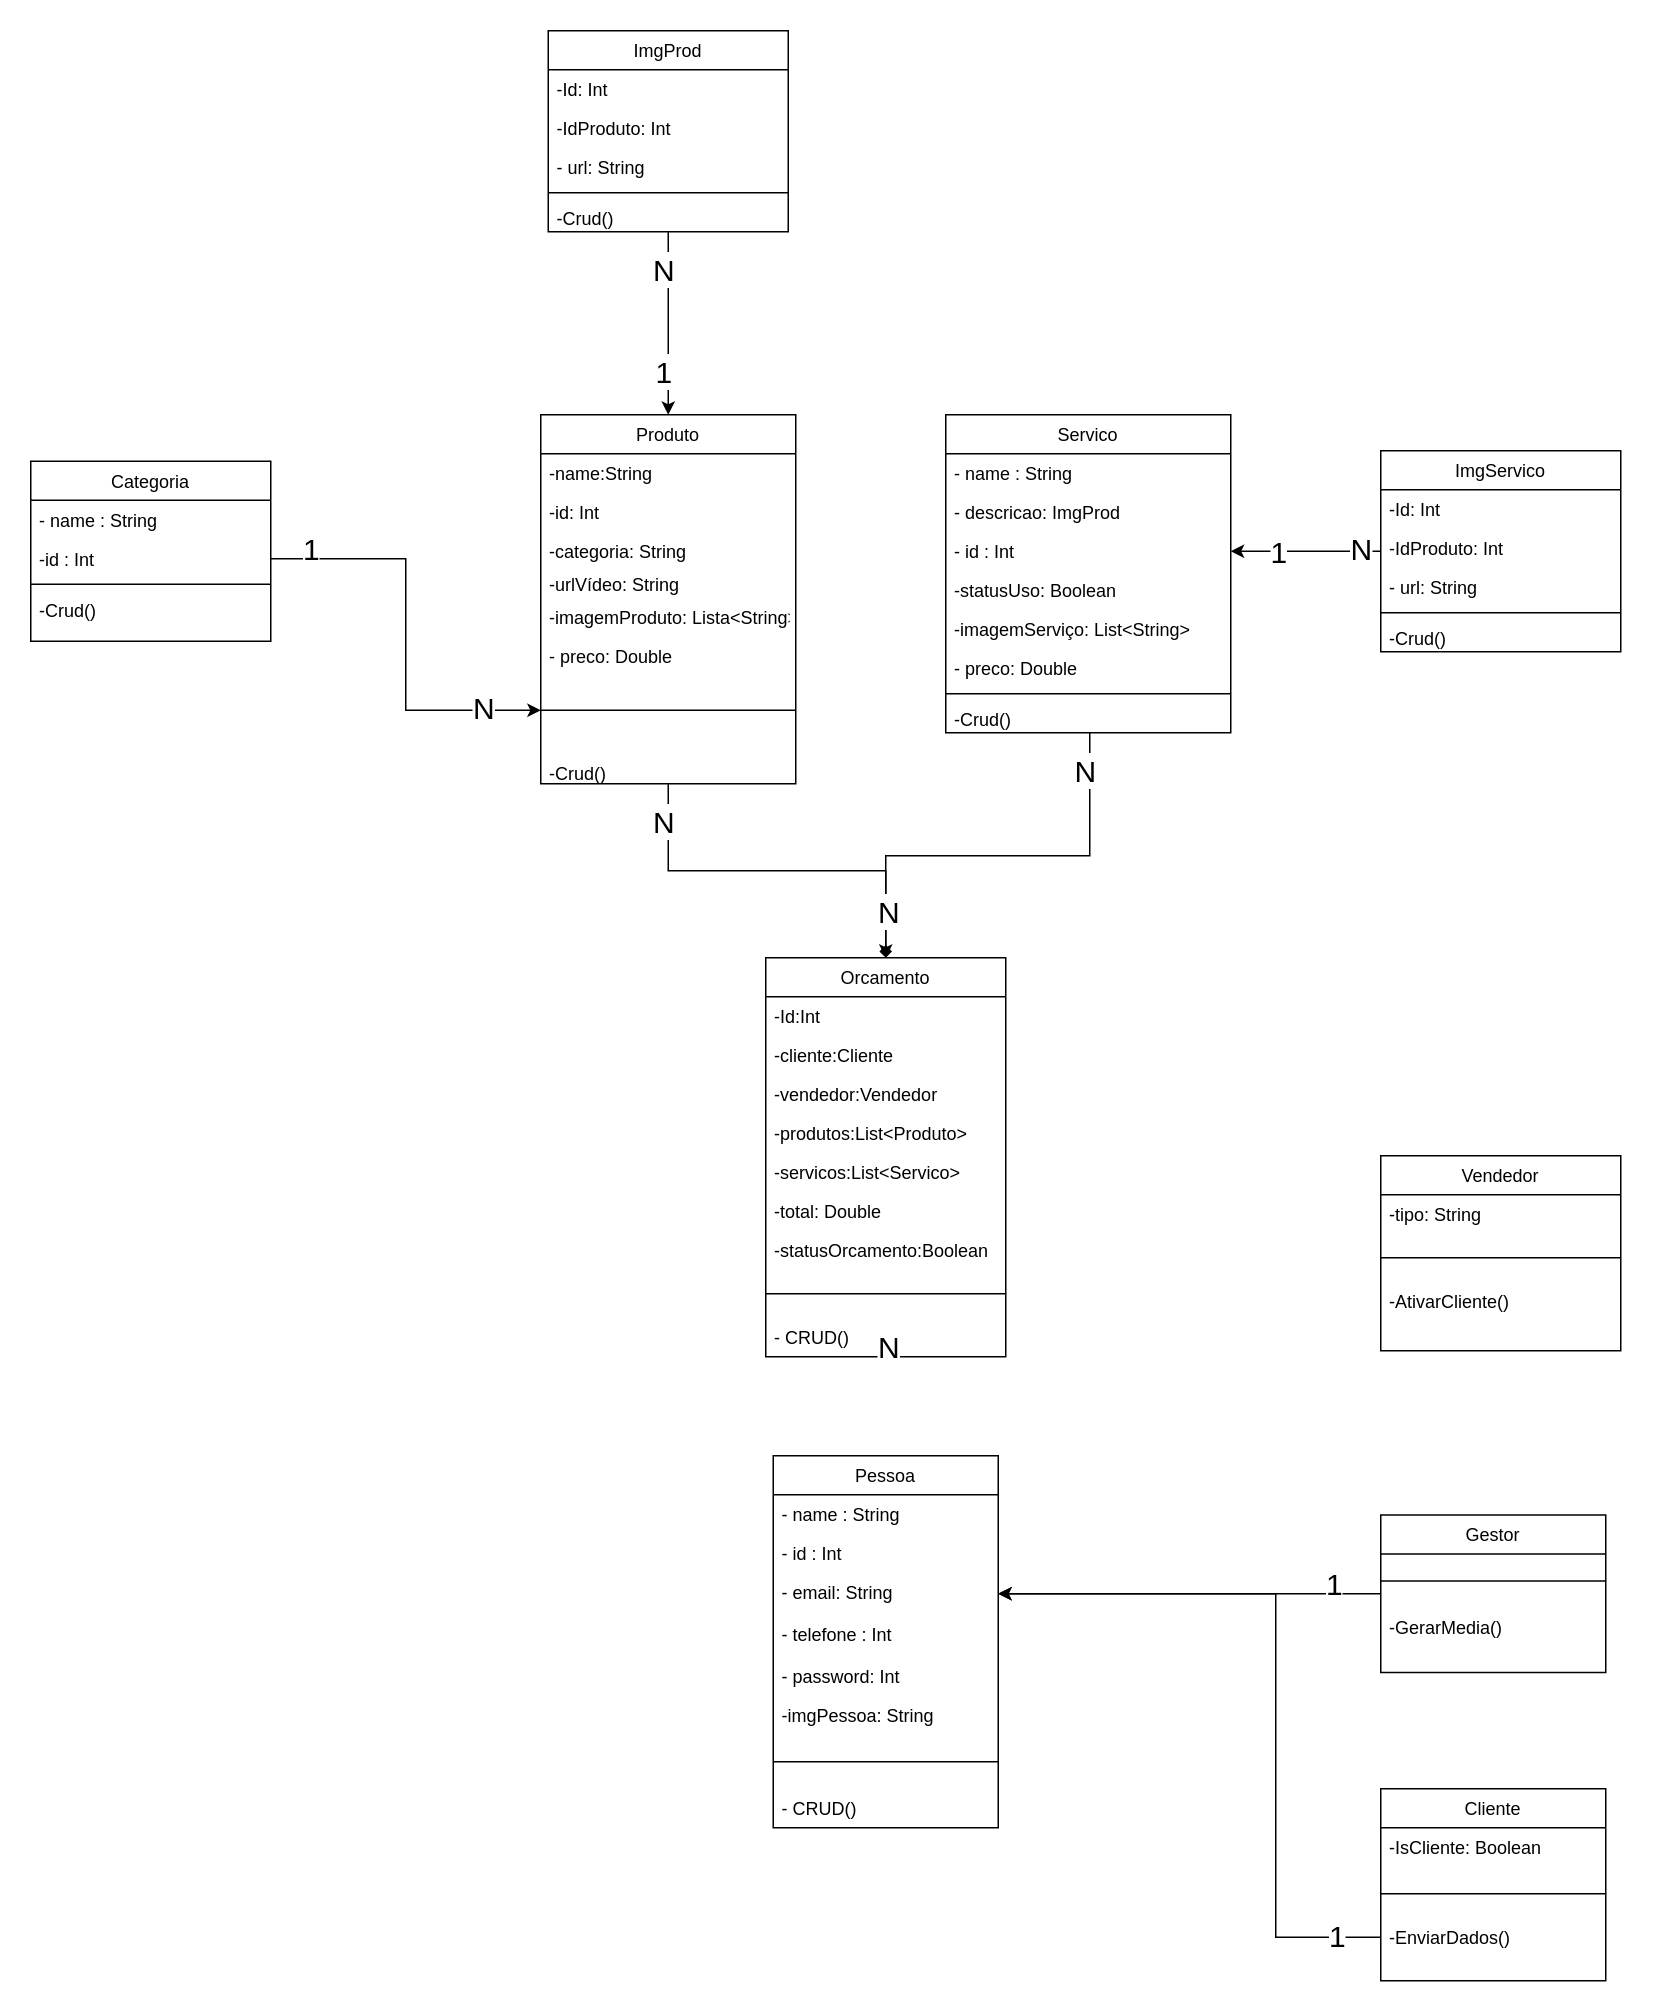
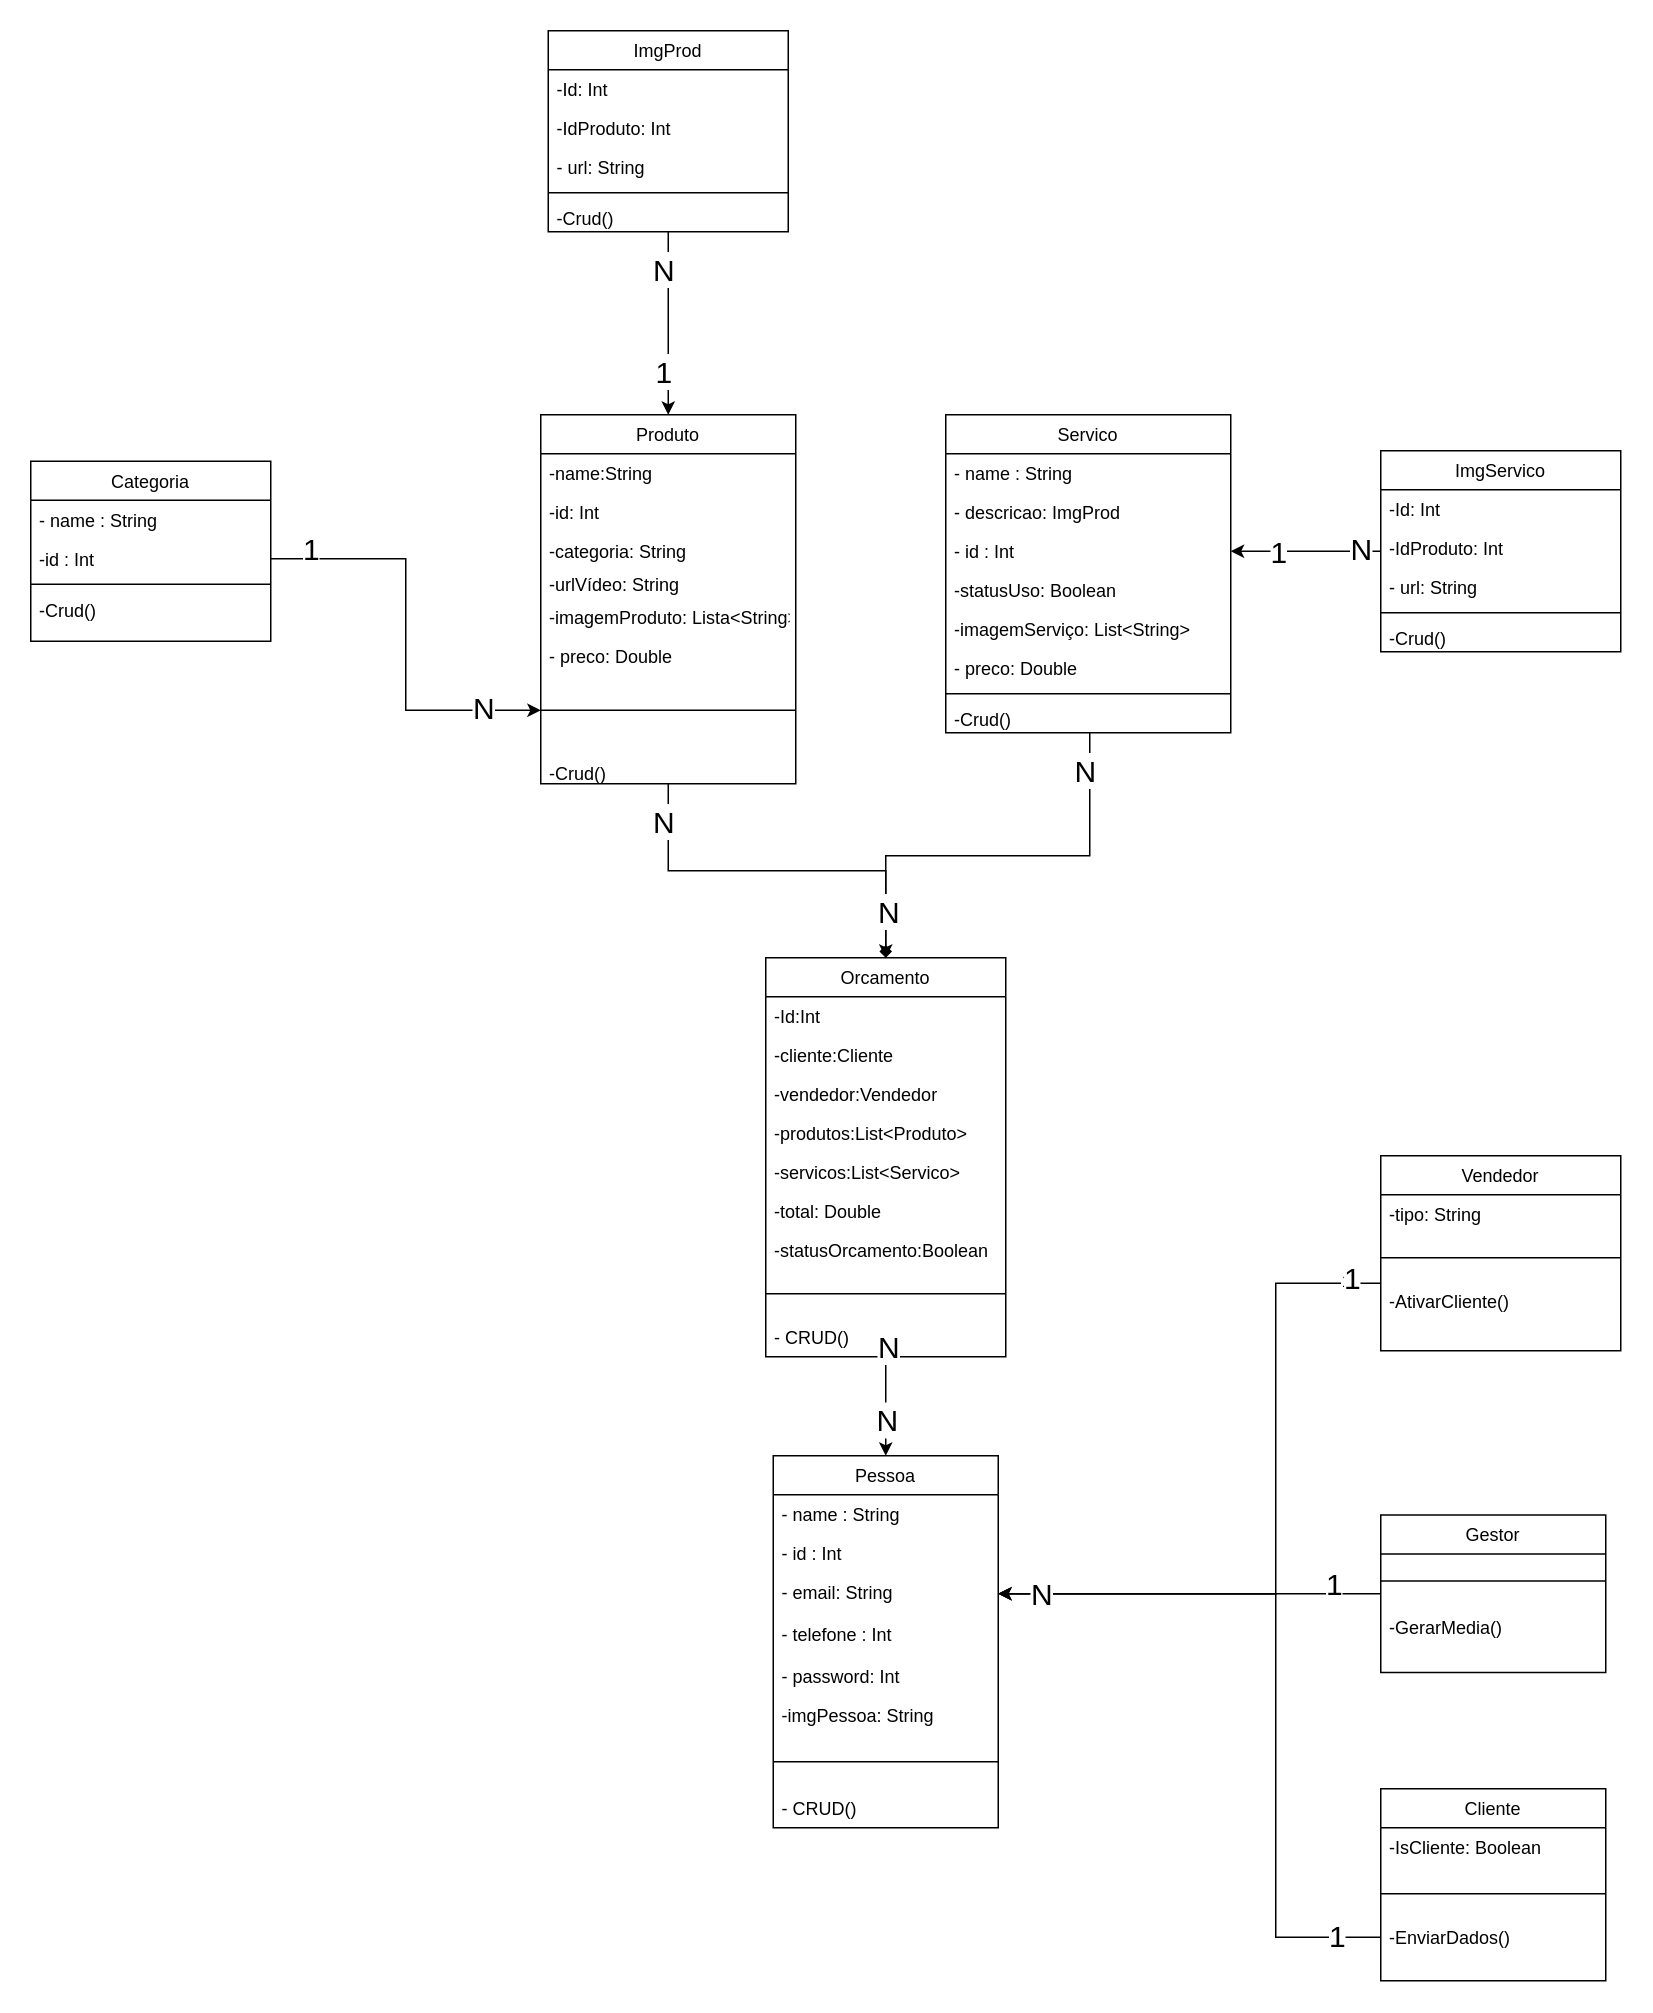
edge "Orcamento" -> "Pessoa": added, label "N"
edge "Vendedor" -> "- email: String": added, labels "1", "1", "N"
edge "Cliente" -> "- email: String": arrowhead classic -> open
